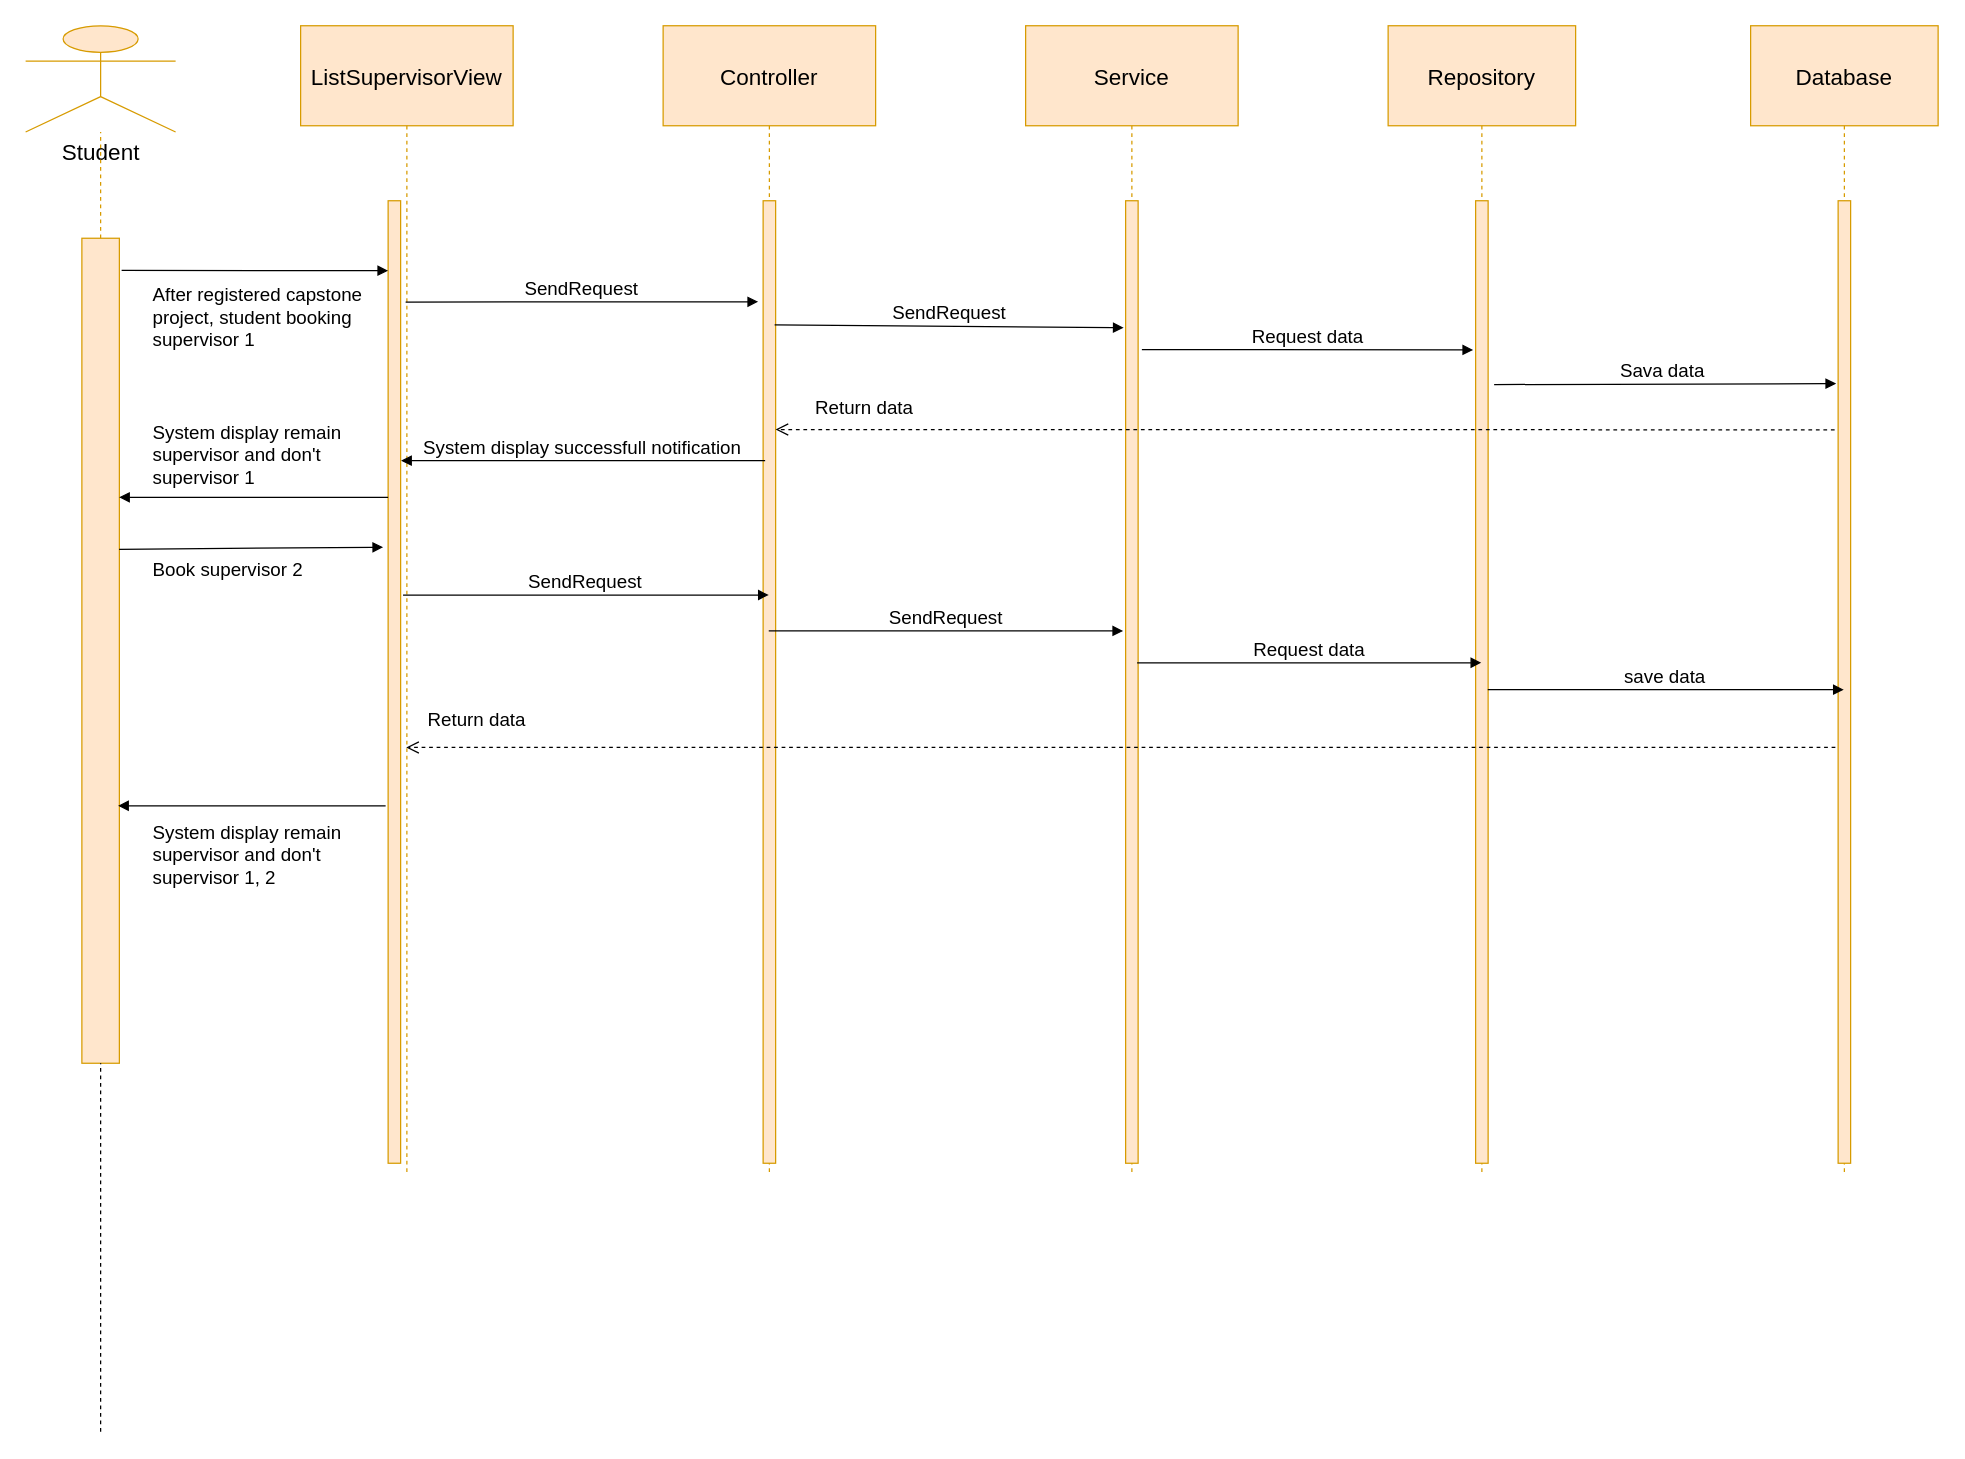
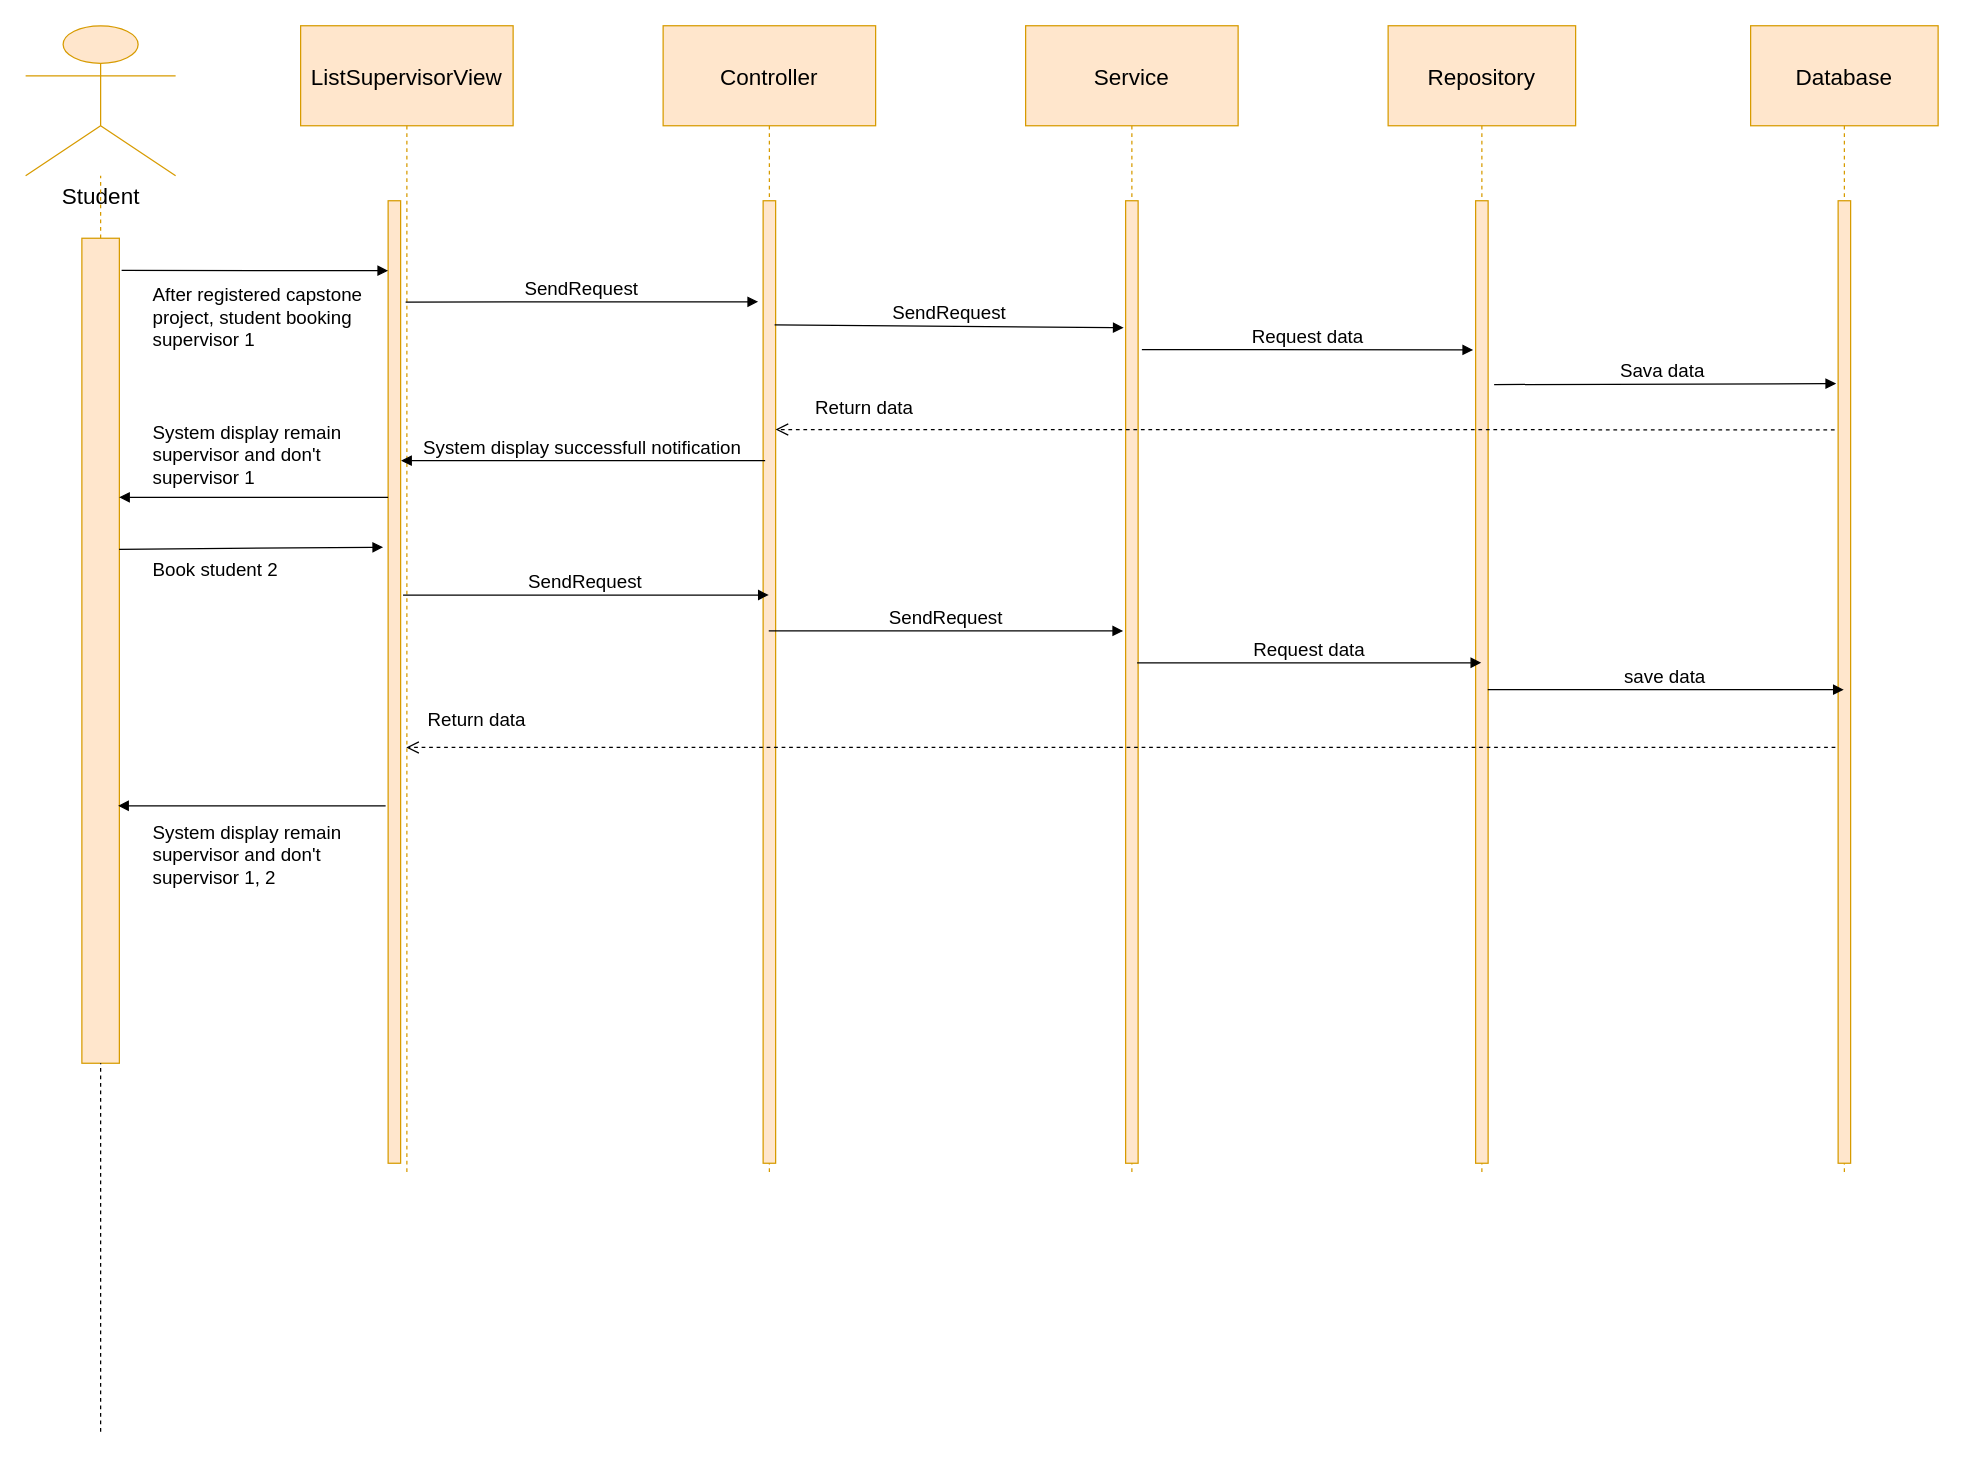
node "Student": size 150x106 -> 150x150
node "Book supervisor 2": label "Book supervisor 2" -> "Book student 2"
